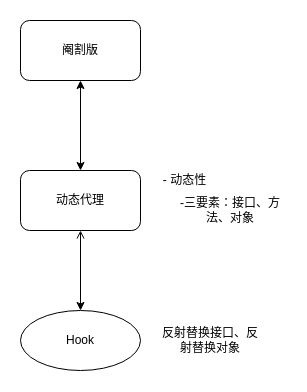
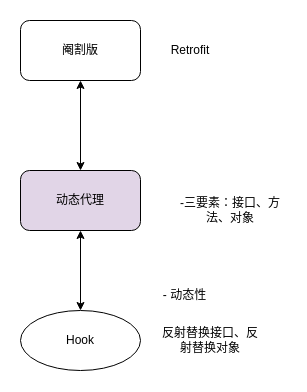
node "Retrofit": added
node "- 动态性": moved (185, 181) -> (185, 296)
node "动态代理": fillcolor #ffffff -> #e1d5e7
edge "动态代理" -- "Hook": arrowhead open -> classic
